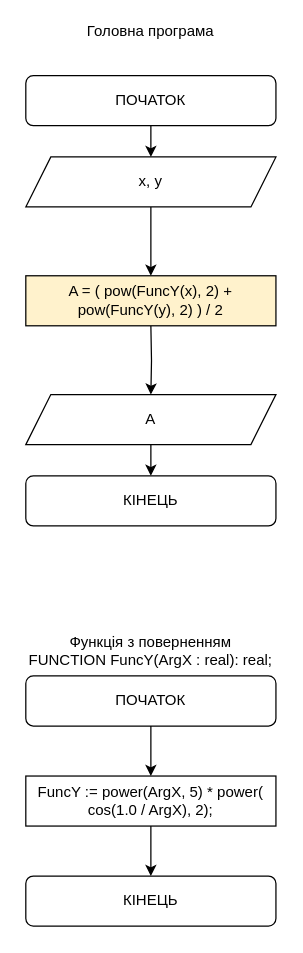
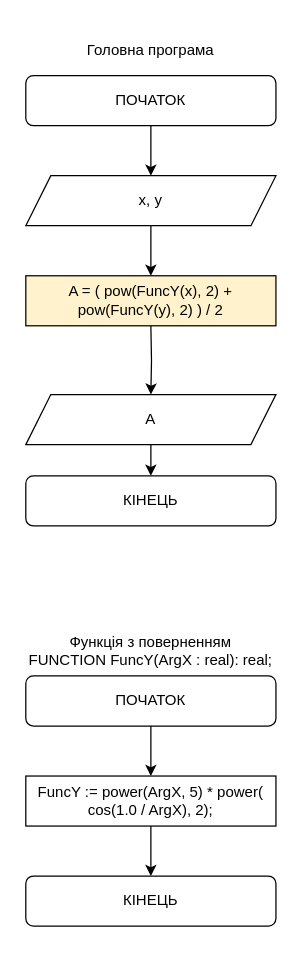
node "Головна програма": moved (151, 32) -> (151, 51)
node "x, y": moved (151, 182) -> (151, 201)
